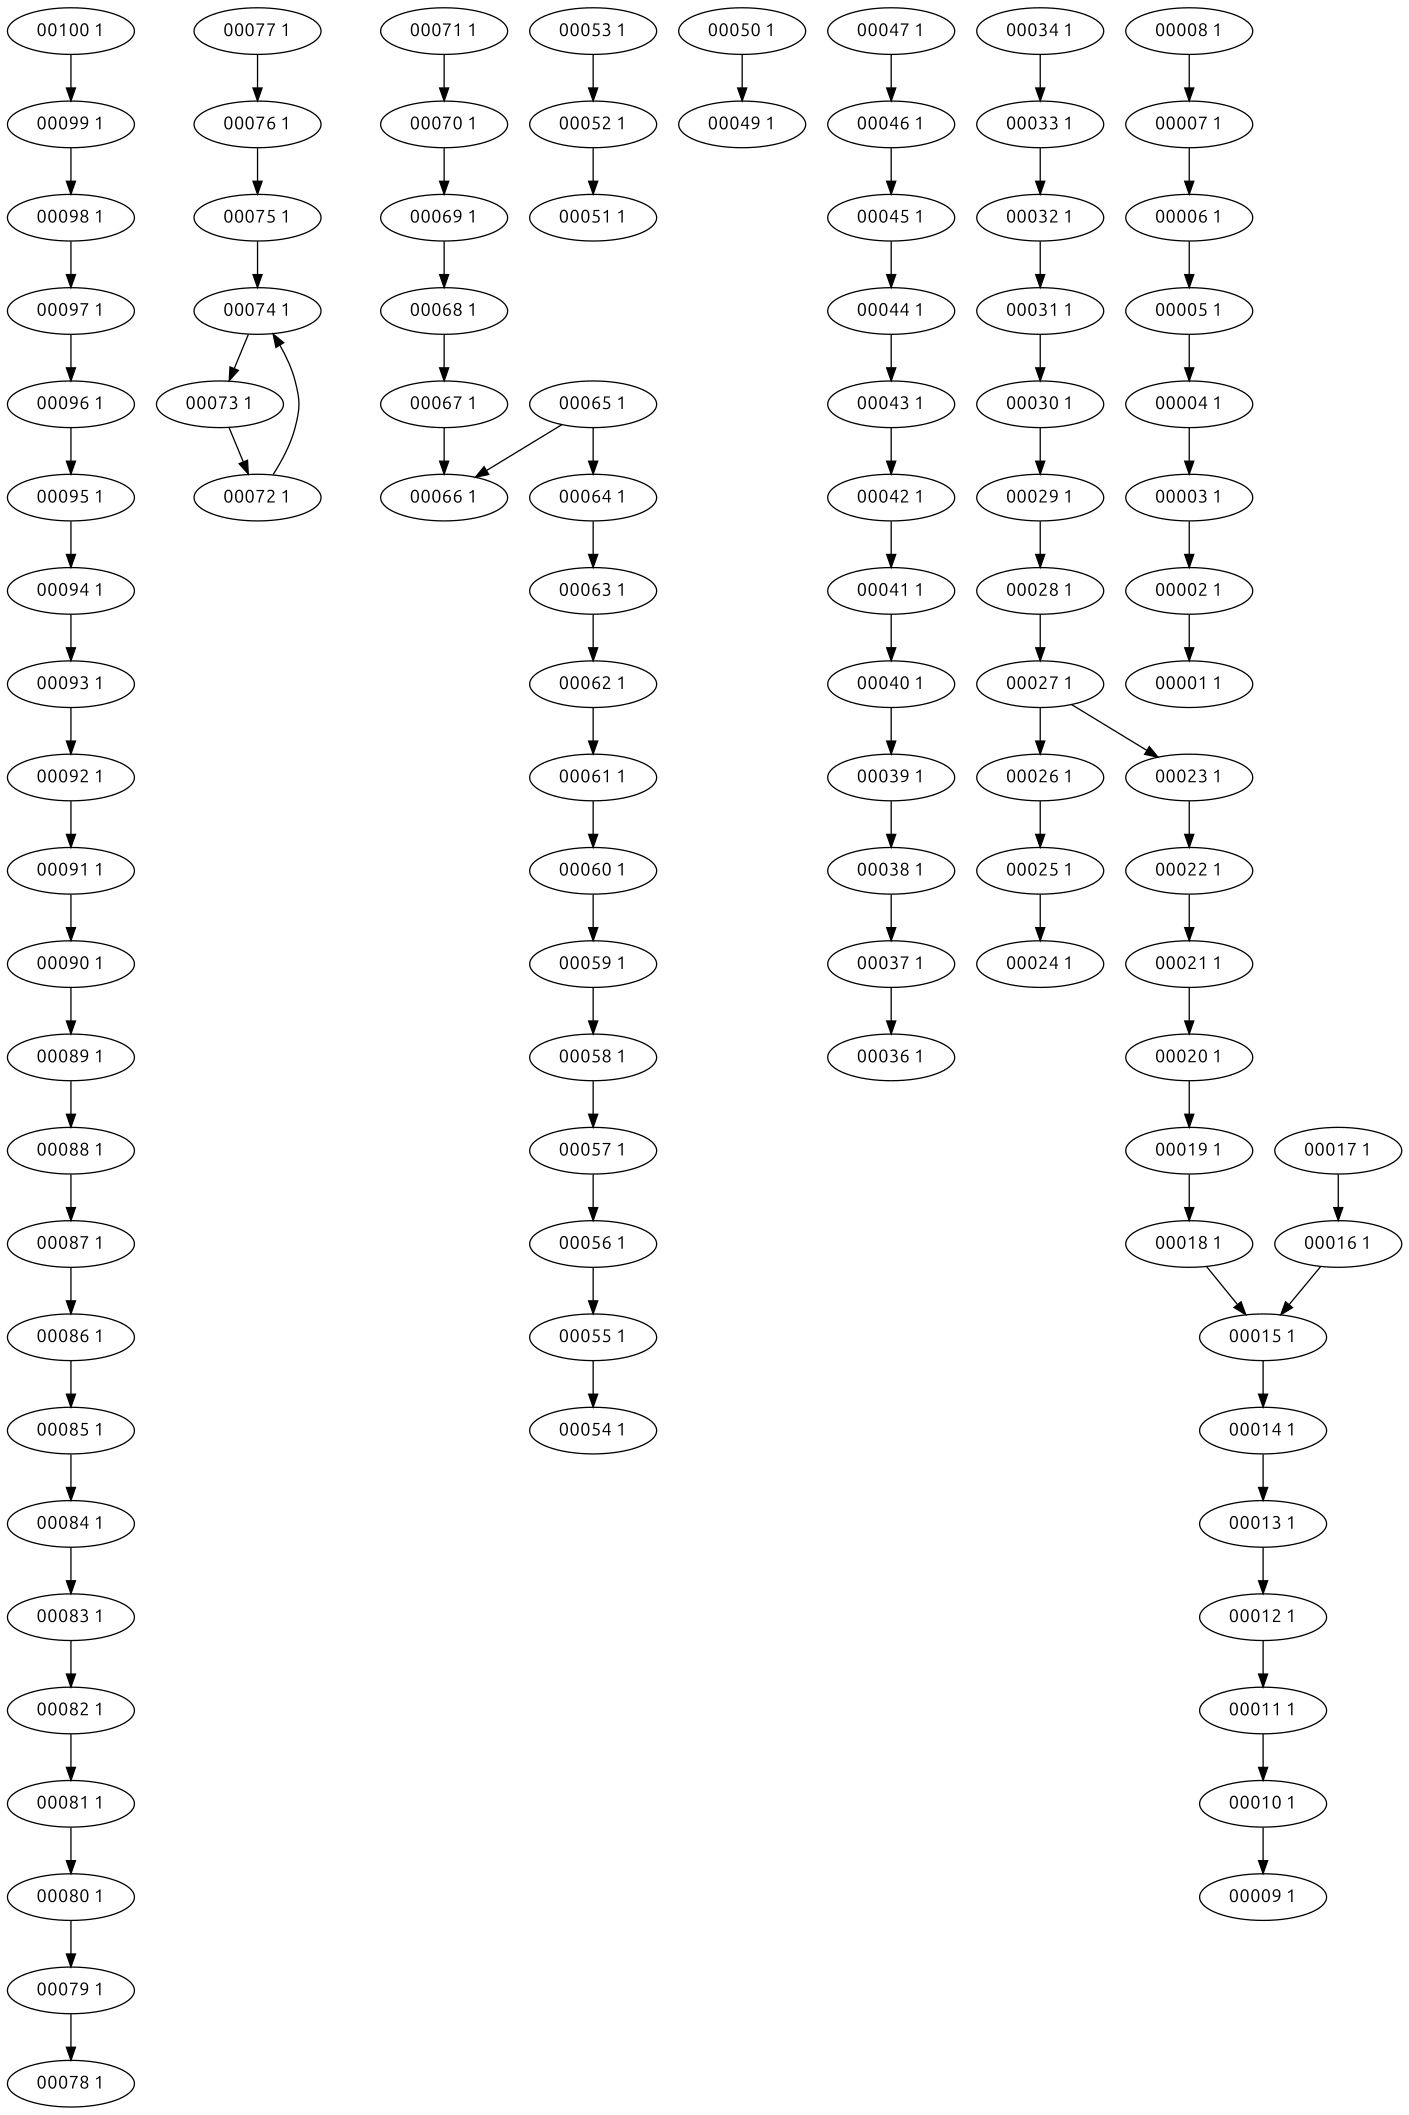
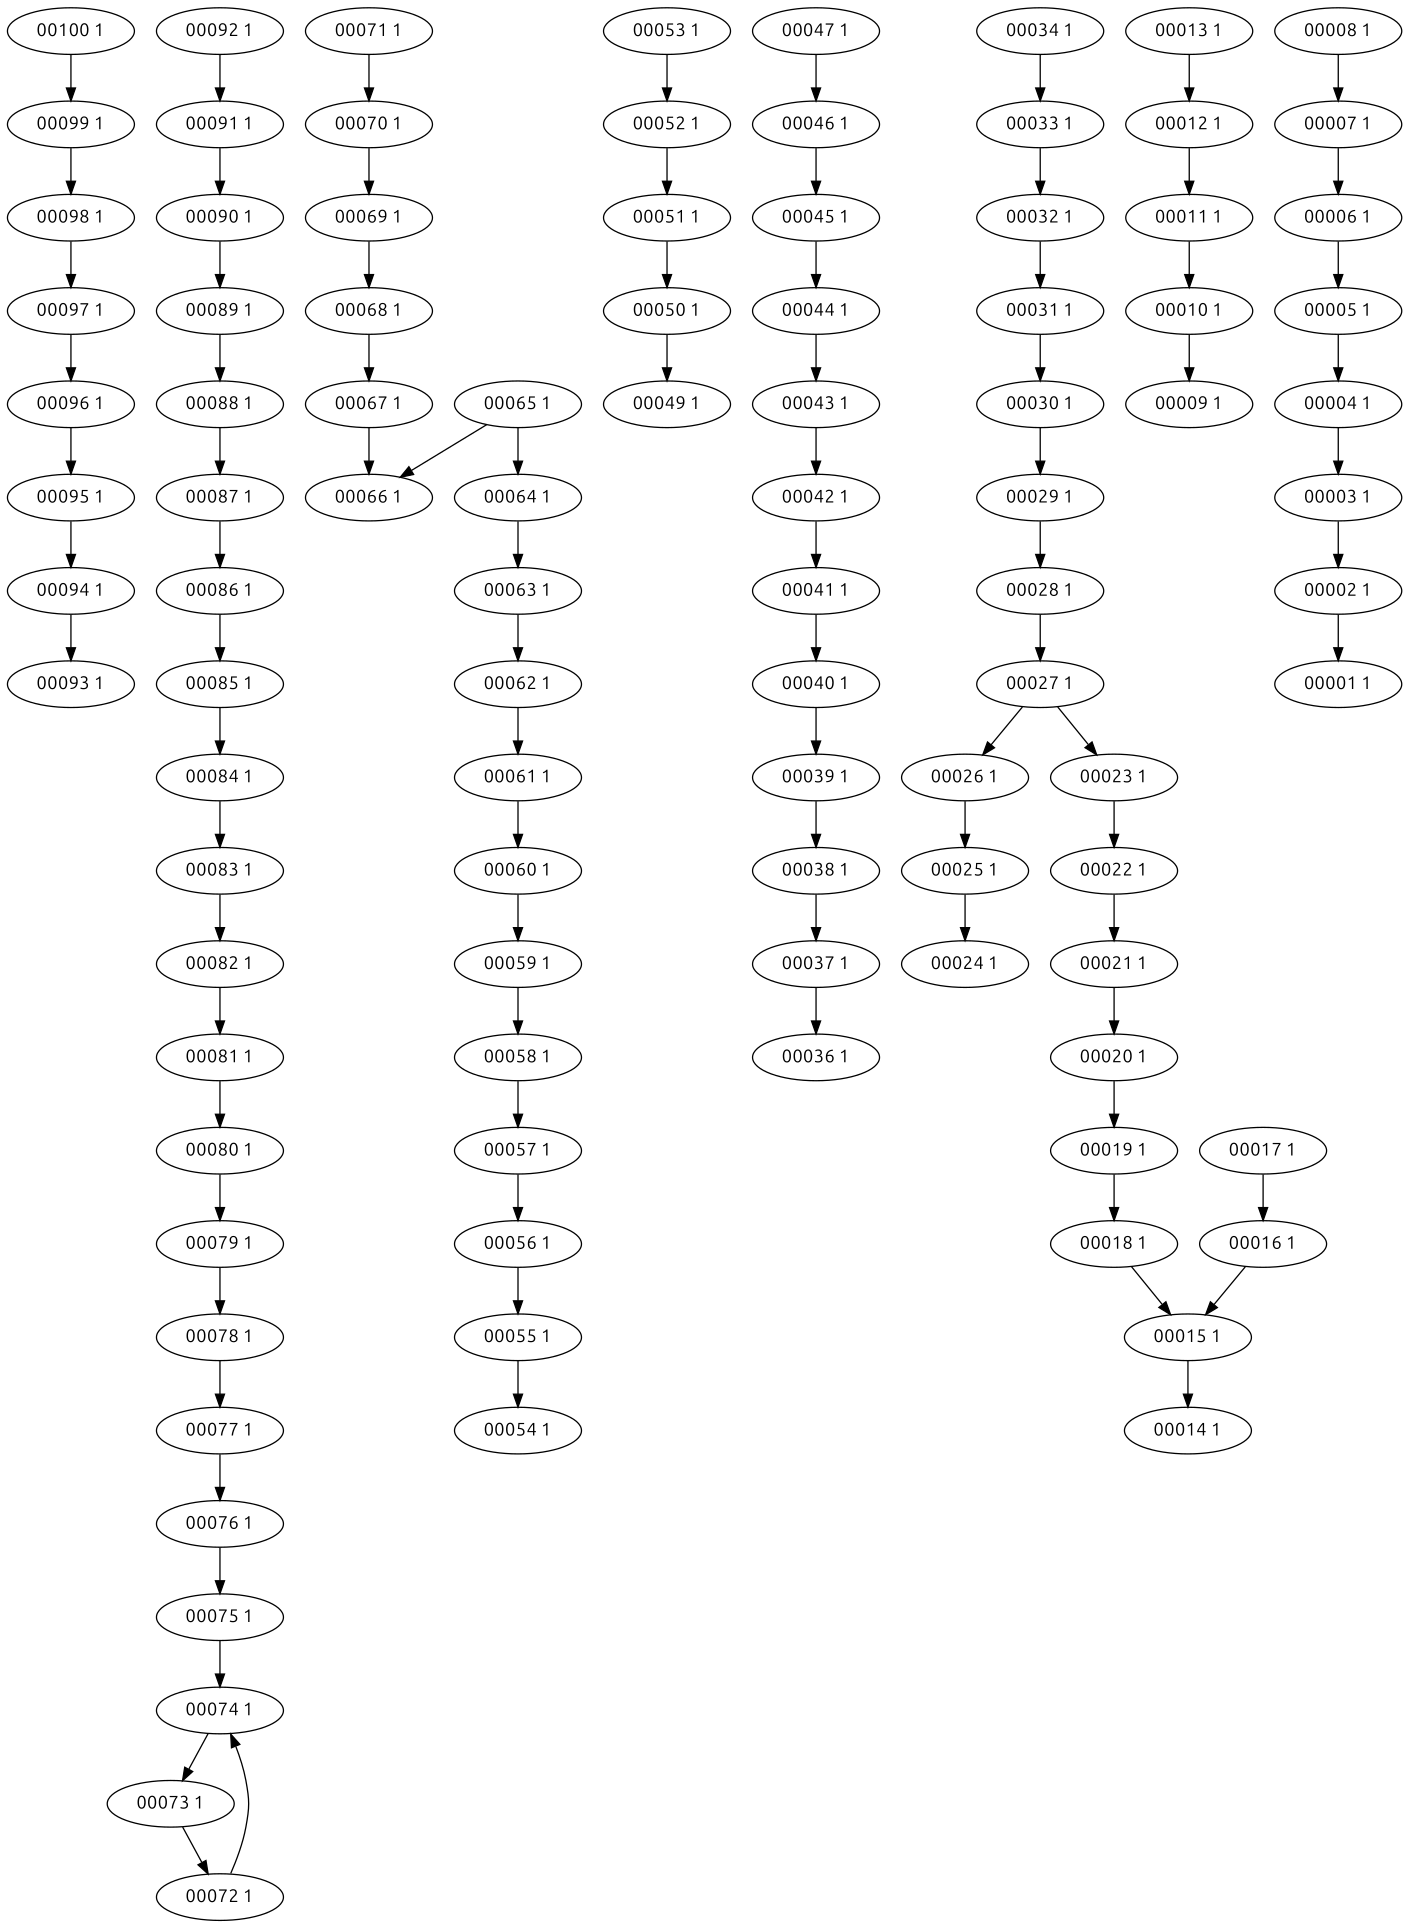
edge "00051 1" -> "00050 1": added
edge "00093 1" -> "00092 1": removed
edge "00078 1" -> "00077 1": added
edge "00014 1" -> "00013 1": removed
